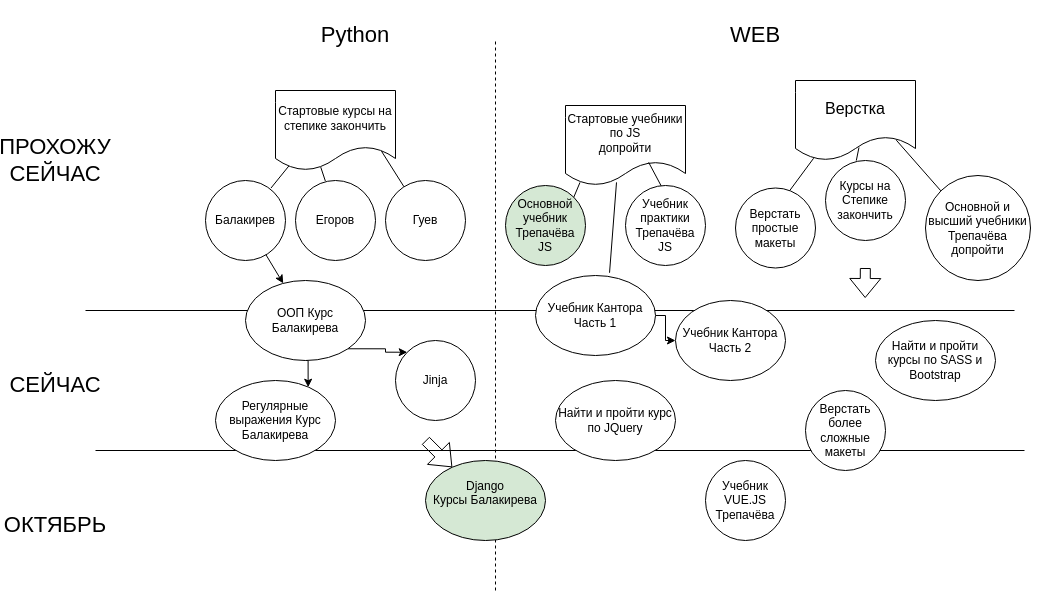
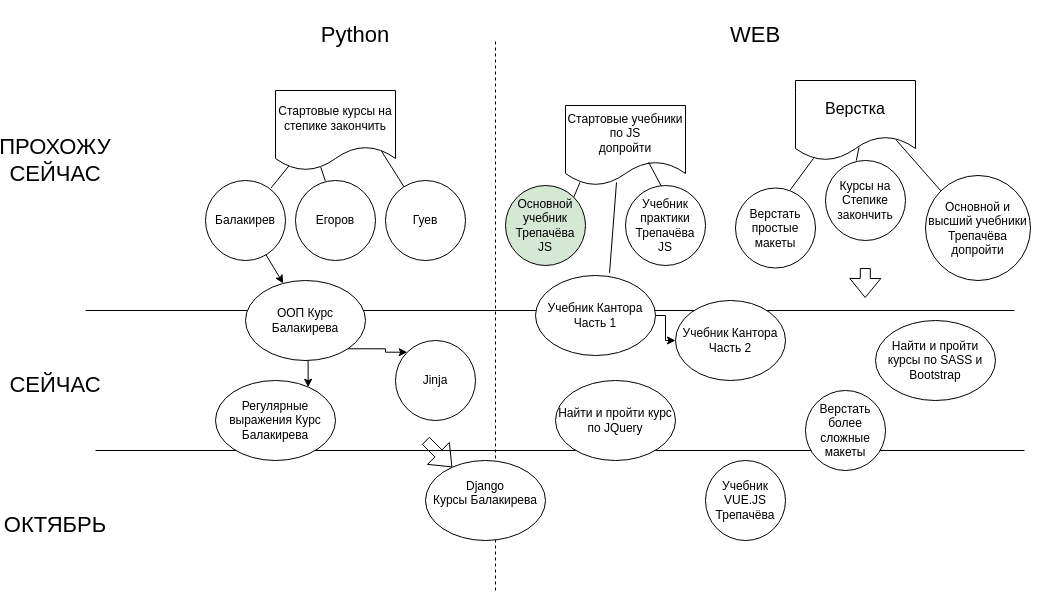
node "Django Курсы Балакирева": fillcolor #d5e8d4 -> #ffffff
